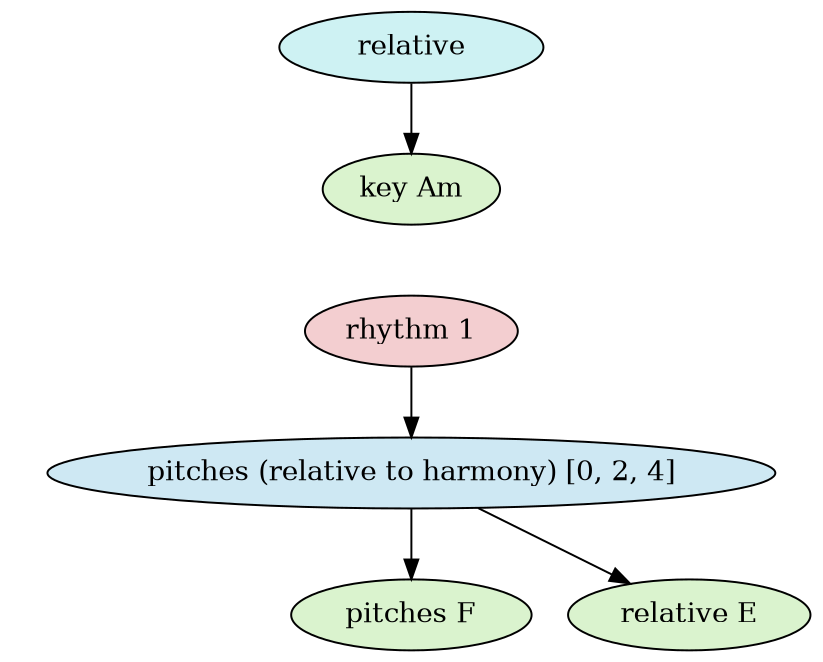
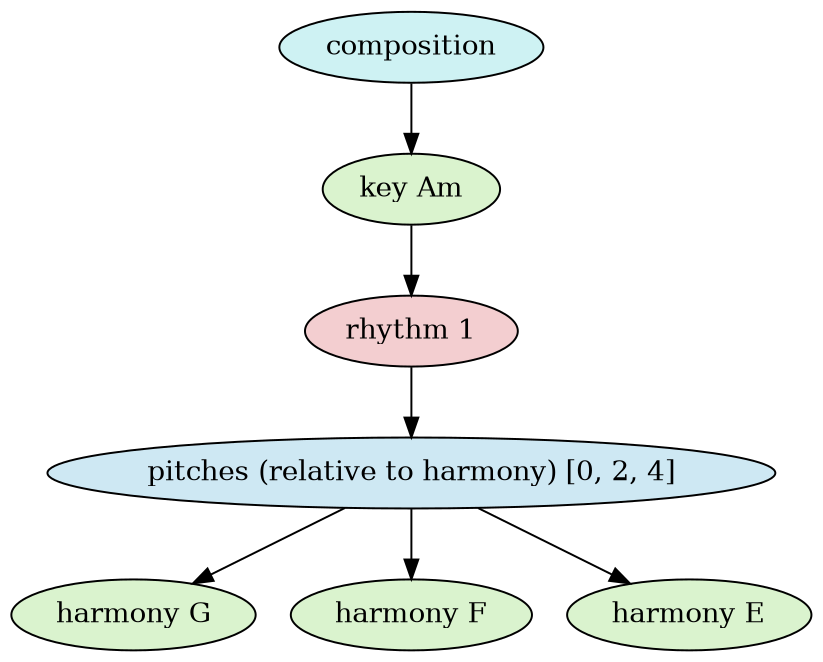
node "relative": label "relative" -> "composition"
edge "key Am" -> "rhythm 1": added
node "harmony G": added
node "pitches F": label "pitches F" -> "harmony F"
node "relative E": label "relative E" -> "harmony E"
